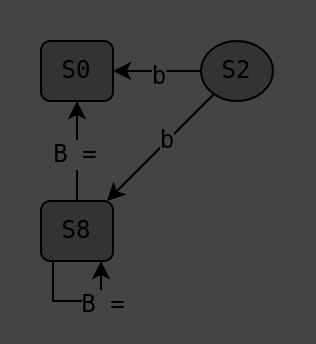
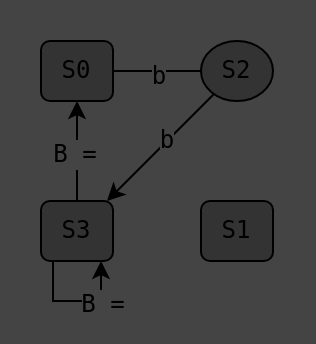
edge "S2" -> "S0": arrowhead classic -> none
node "S8": label "S8" -> "S3"
node "S1": added
